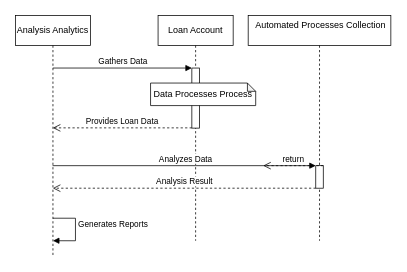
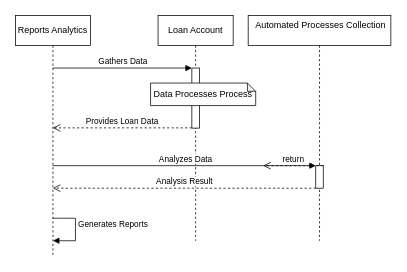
node "Analysis Analytics": label "Analysis Analytics" -> "Reports Analytics"
